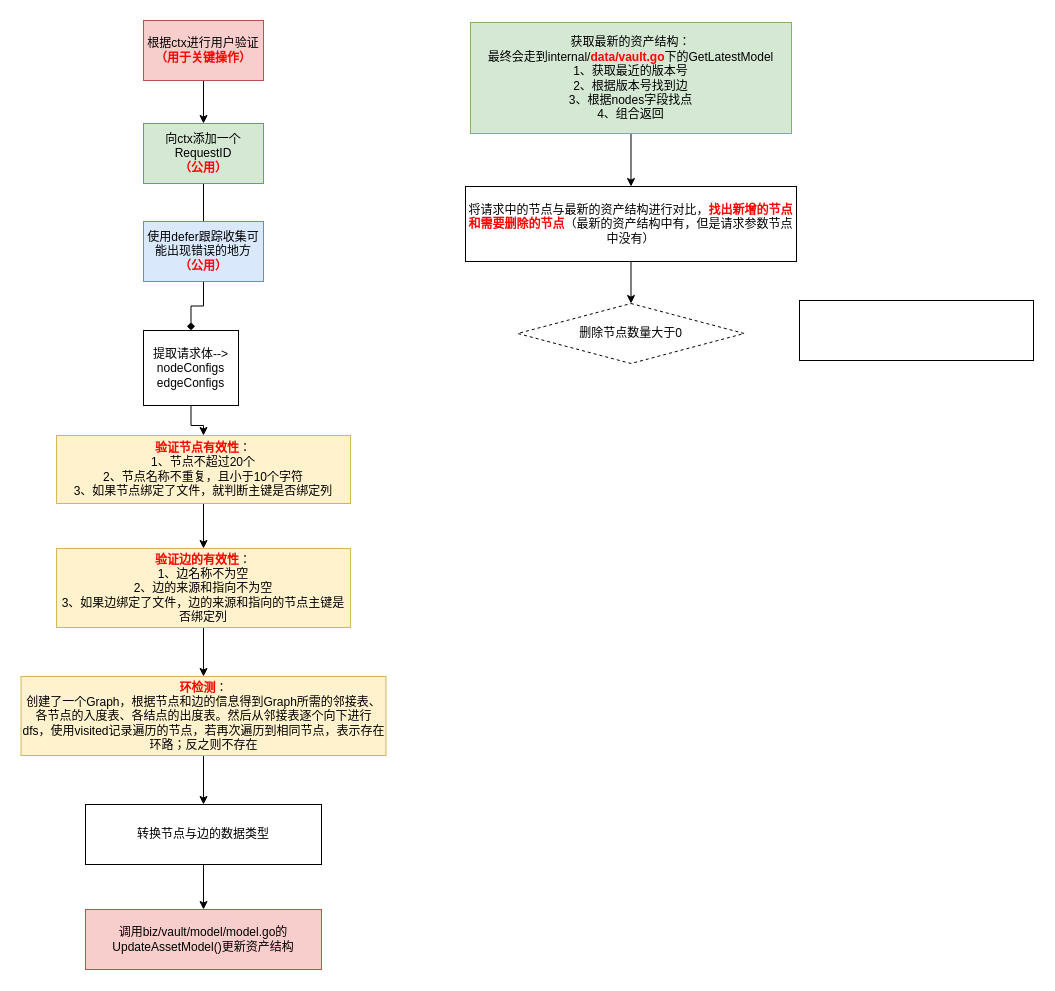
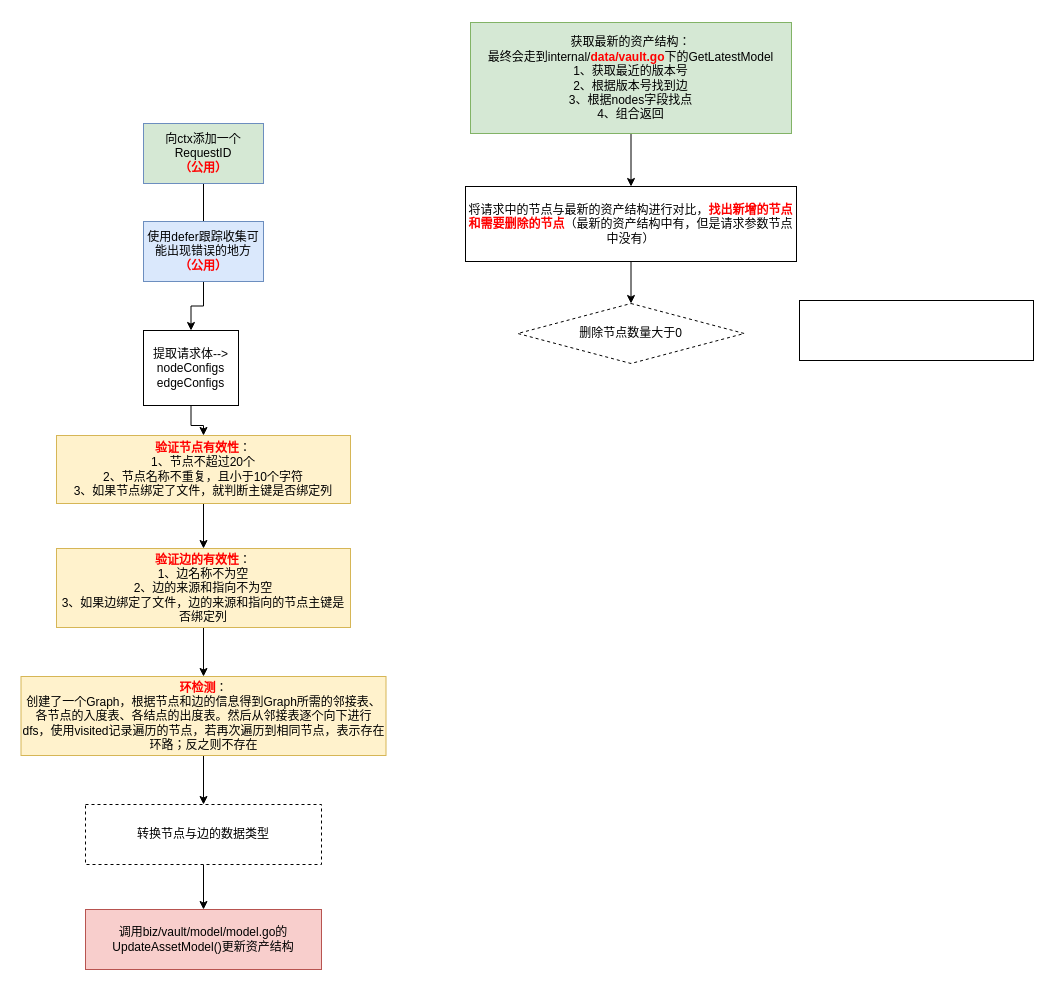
node "根据ctx进行用户验证 （用于关键操作）": removed
edge "根据ctx进行用户验证 （用于关键操作）" -> "向ctx添加一个RequestID （公用）": removed
edge "使用defer跟踪收集可能出现错误的地方 （公用）" -> "提取请求体--> nodeConfigs edgeConfigs": arrowhead diamond -> classic
node "转换节点与边的数据类型": style solid -> dashed
